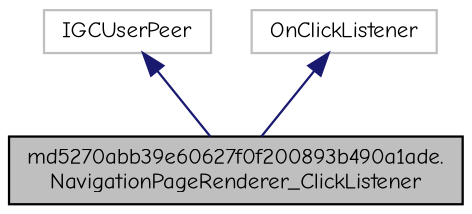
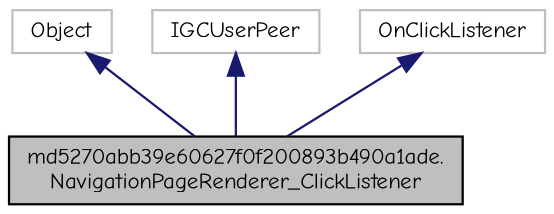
node "Object": added
